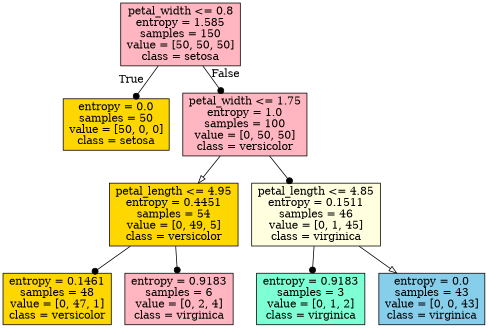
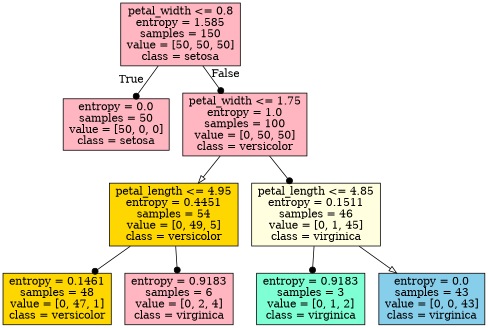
node "entropy = 0.0 samples = 50 value = [50, 0, 0] class = setosa": fillcolor gold -> lightpink
